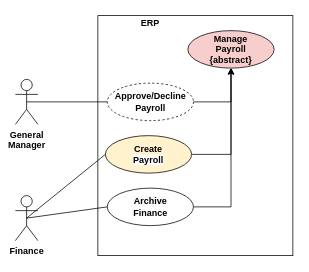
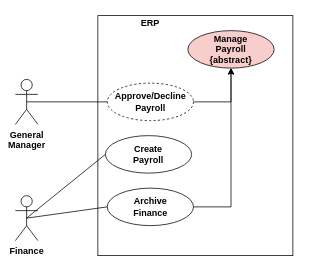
node "Create Payroll": fillcolor #fff2cc -> #ffffff
edge "Create Payroll" -> "Manage Payroll {abstract}": removed
